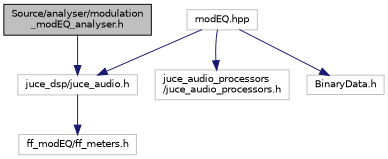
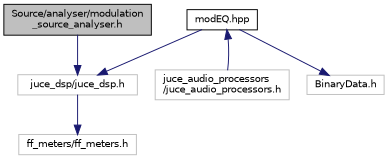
node "Source/analyser/modulation _modEQ_analyser.h": label "Source/analyser/modulation _modEQ_analyser.h" -> "Source/analyser/modulation _source_analyser.h"
node "modEQ.hpp": color grey75 -> black
edge "modEQ.hpp" -> "juce_audio_processors /juce_audio_processors.h": reversed
node "juce_dsp/juce_audio.h": label "juce_dsp/juce_audio.h" -> "juce_dsp/juce_dsp.h"
node "ff_modEQ/ff_meters.h": label "ff_modEQ/ff_meters.h" -> "ff_meters/ff_meters.h"
